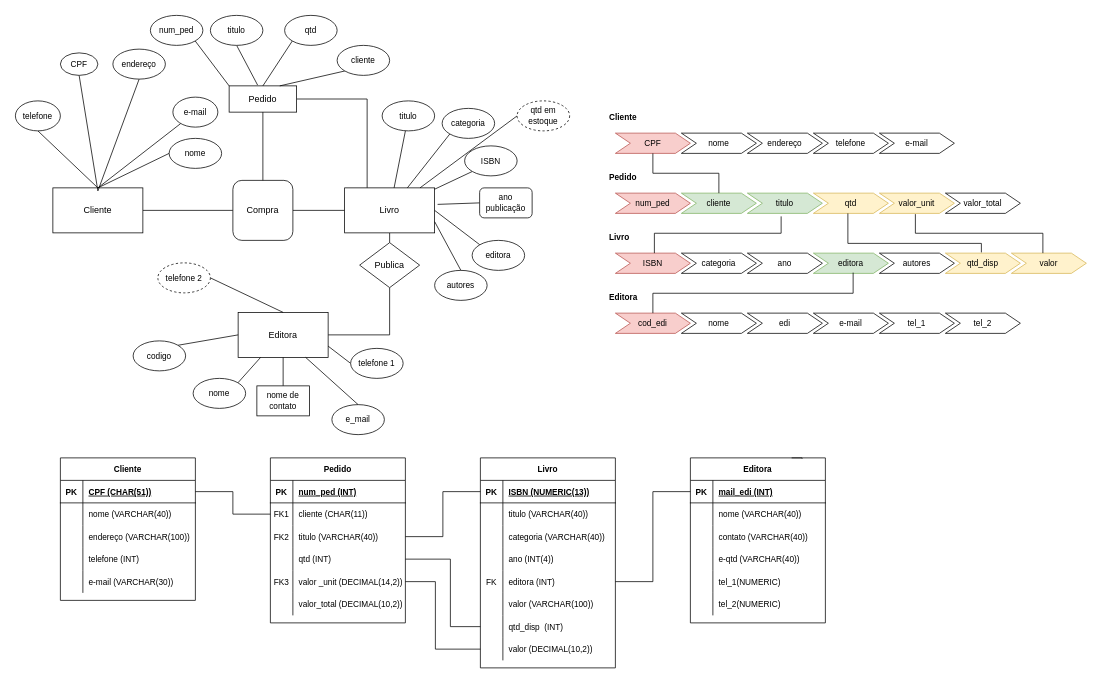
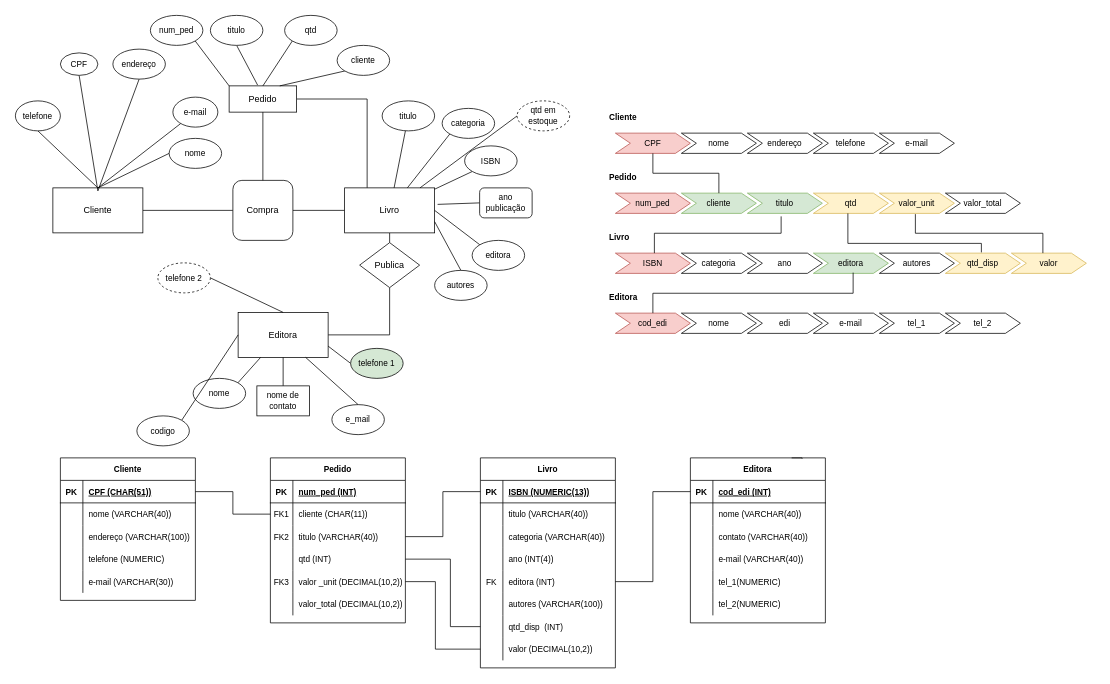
node "codigo": moved (159, 356) -> (163, 431)
node "telefone 1": fillcolor #ffffff -> #d5e8d4
node "mail_edi (INT)": label "mail_edi (INT)" -> "cod_edi (INT)"
node "telefone (INT)": label "telefone (INT)" -> "telefone (NUMERIC)"
node "e-qtd (VARCHAR(40))": label "e-qtd (VARCHAR(40))" -> "e-mail (VARCHAR(40))"
node "valor _unit (DECIMAL(14,2))": label "valor _unit (DECIMAL(14,2))" -> "valor _unit (DECIMAL(10,2))"
node "valor (VARCHAR(100))": label "valor (VARCHAR(100))" -> "autores (VARCHAR(100))"
